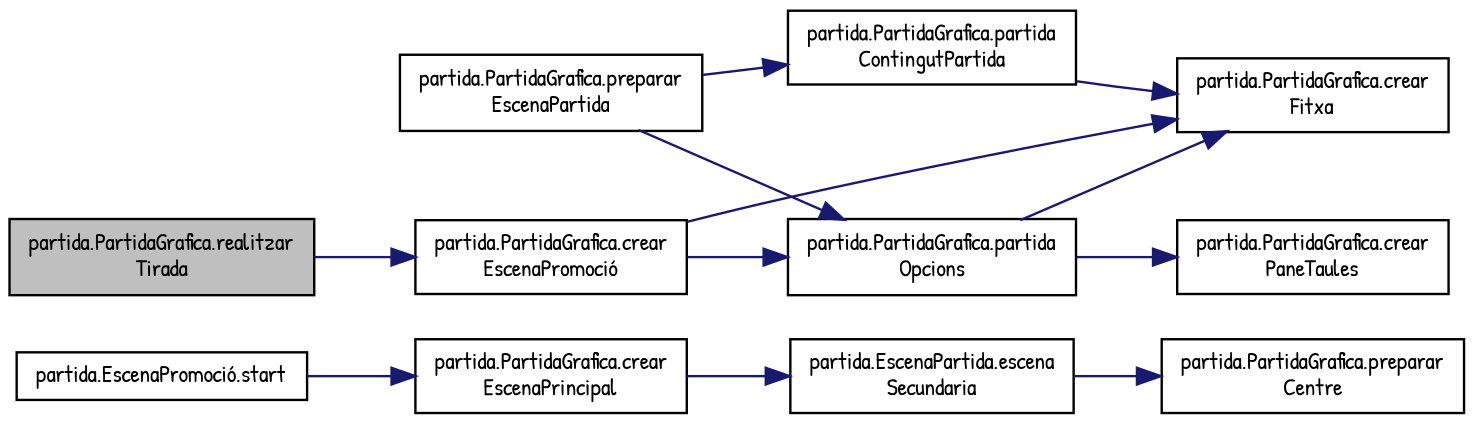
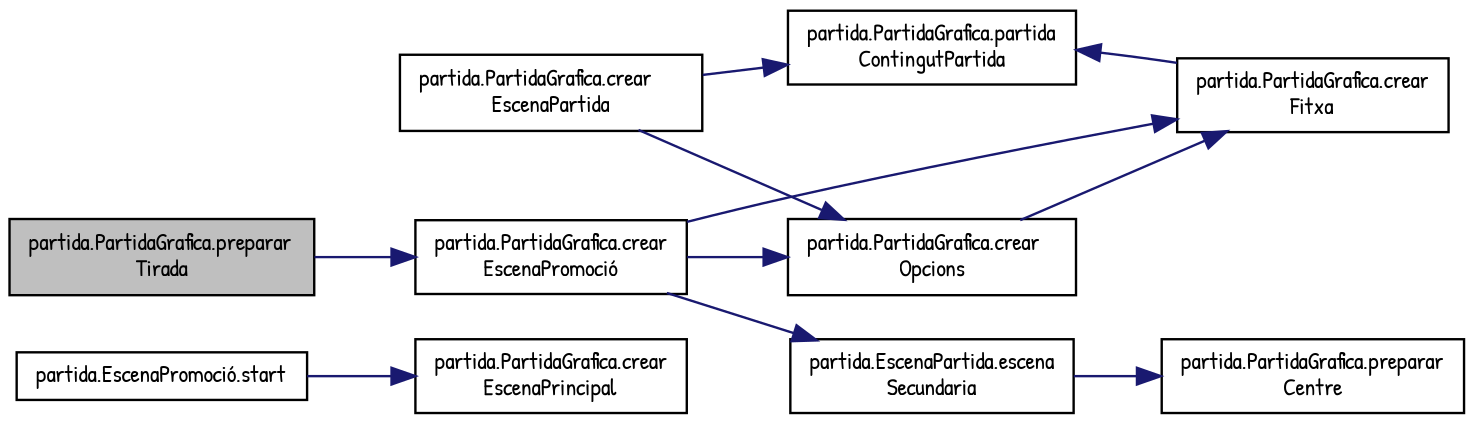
edge "partida.PartidaGrafica.partida ContingutPartida" -> "partida.PartidaGrafica.crear Fitxa": reversed
node "partida.PartidaGrafica.preparar EscenaPartida": label "partida.PartidaGrafica.preparar EscenaPartida" -> "partida.PartidaGrafica.crear EscenaPartida"
node "partida.PartidaGrafica.realitzar Tirada": label "partida.PartidaGrafica.realitzar Tirada" -> "partida.PartidaGrafica.preparar Tirada"
node "partida.PartidaGrafica.partida Opcions": label "partida.PartidaGrafica.partida Opcions" -> "partida.PartidaGrafica.crear Opcions"
node "partida.PartidaGrafica.crear PaneTaules": removed
edge "partida.PartidaGrafica.crear EscenaPrincipal" -> "partida.EscenaPartida.escena Secundaria": now "partida.PartidaGrafica.crear EscenaPromoció" -> "partida.EscenaPartida.escena Secundaria"
